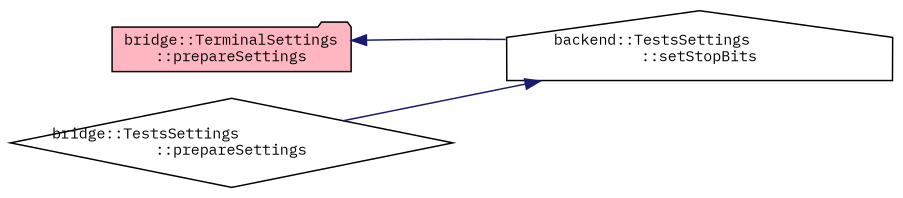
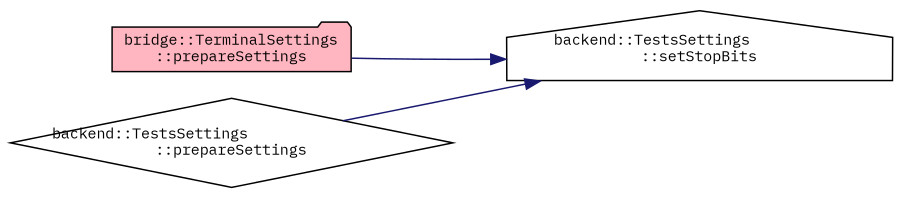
edge "backend::TestsSettings ::setStopBits" -> "bridge::TerminalSettings ::prepareSettings": reversed
node "bridge::TestsSettings ::prepareSettings": label "bridge::TestsSettings ::prepareSettings" -> "backend::TestsSettings ::prepareSettings"
